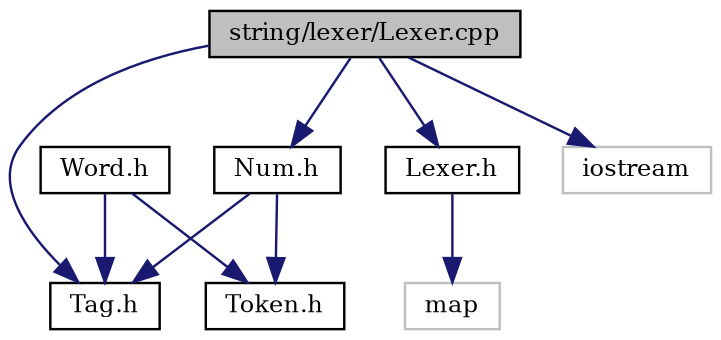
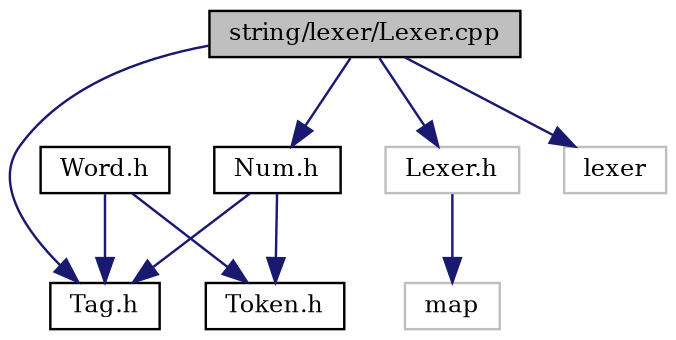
node "Lexer.h": color black -> grey75
node "iostream": label "iostream" -> "lexer"
